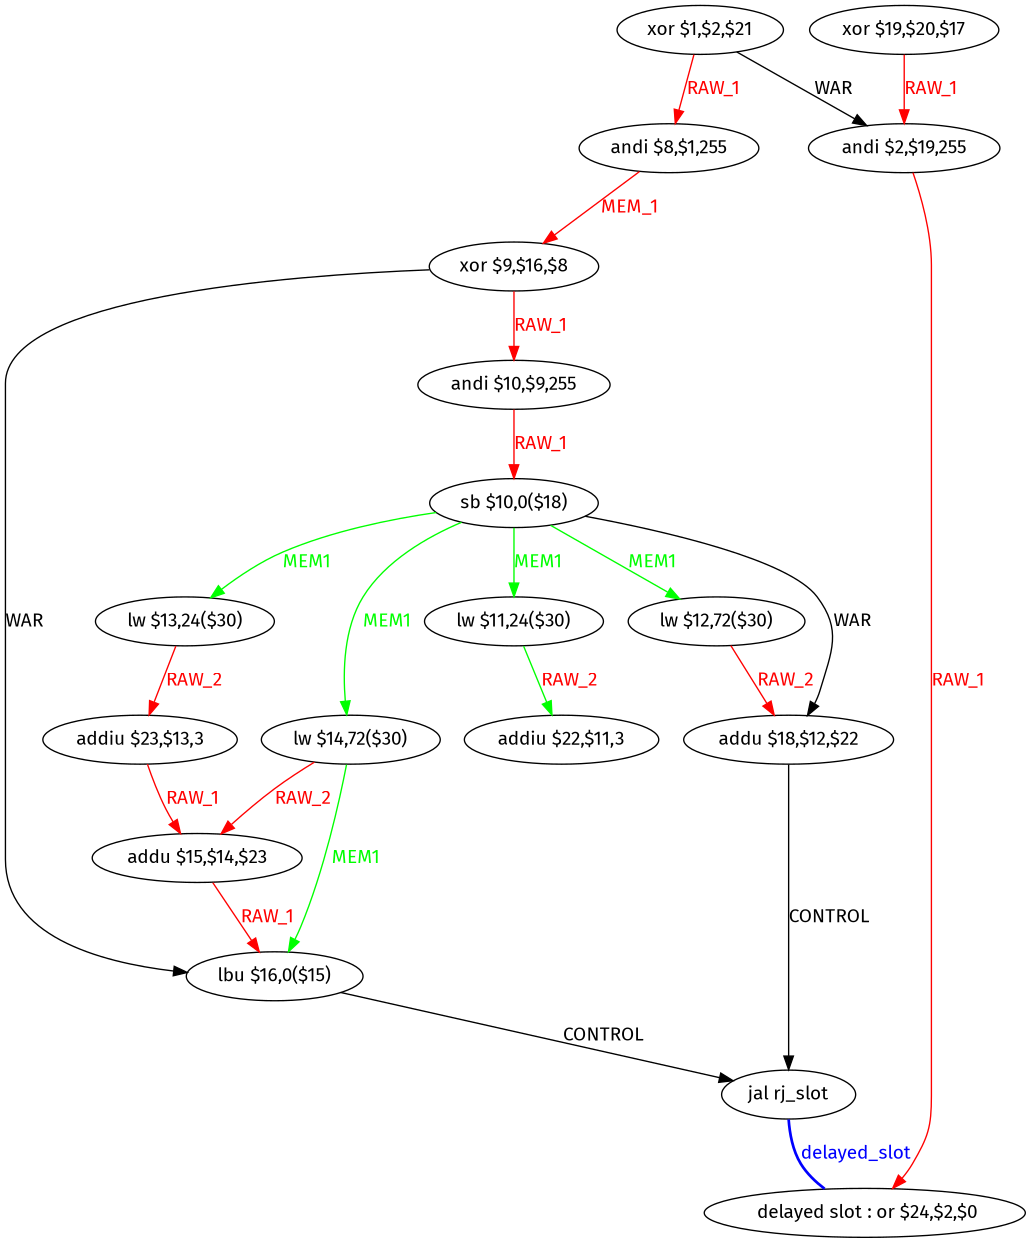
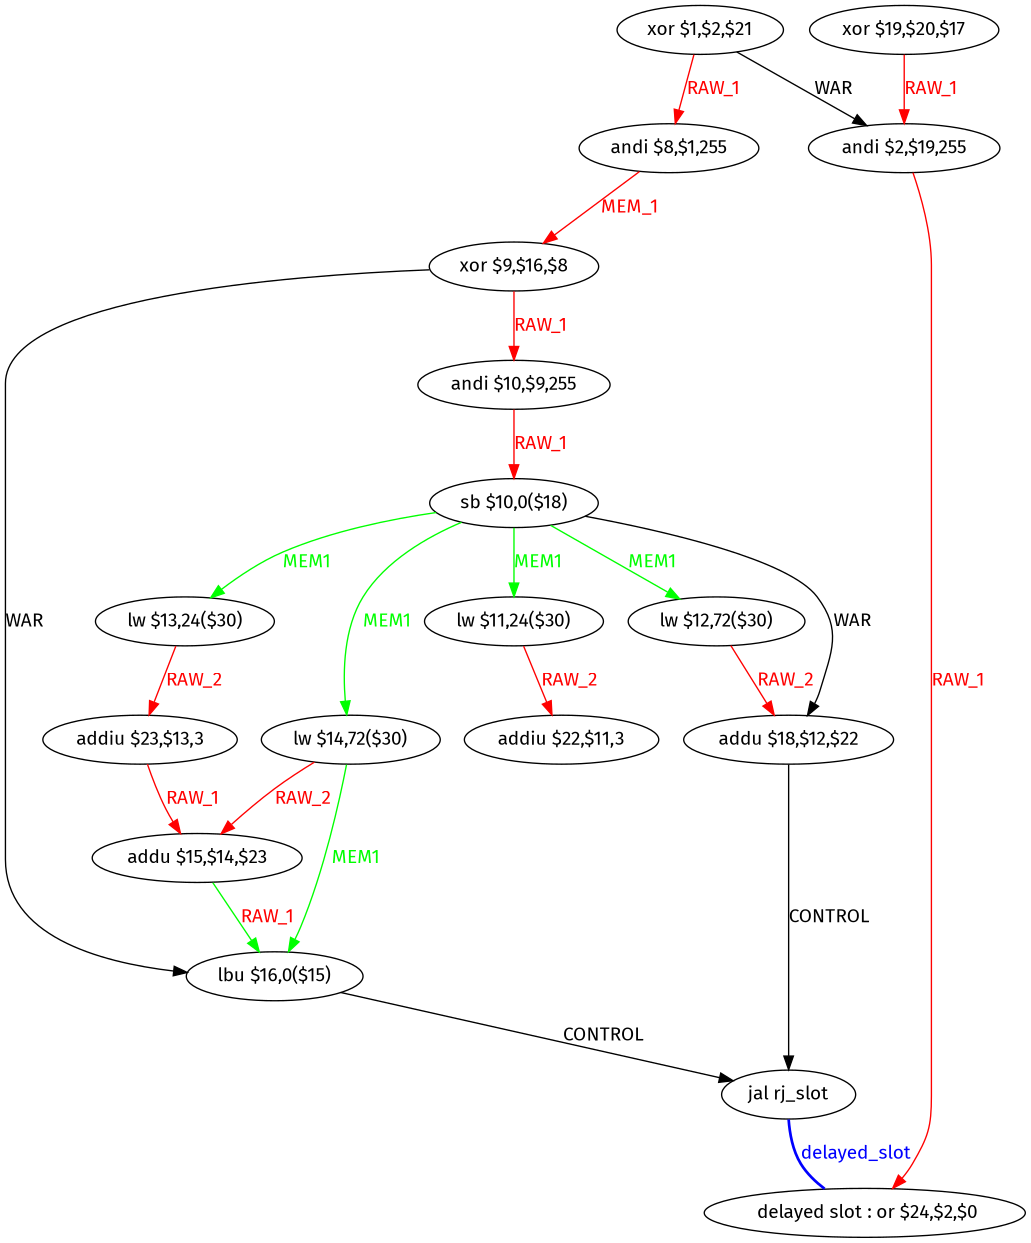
edge "lw $11,24($30)" -> "addiu $22,$11,3": color green -> red
edge "addu $15,$14,$23" -> "lbu $16,0($15)": color red -> green
